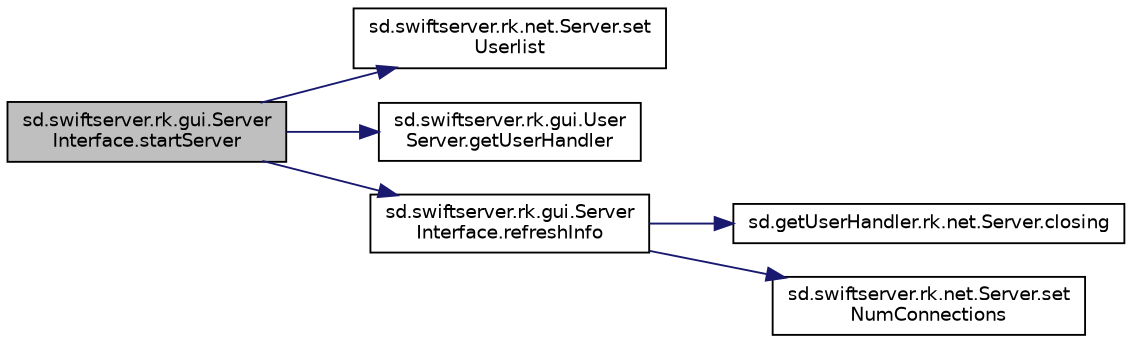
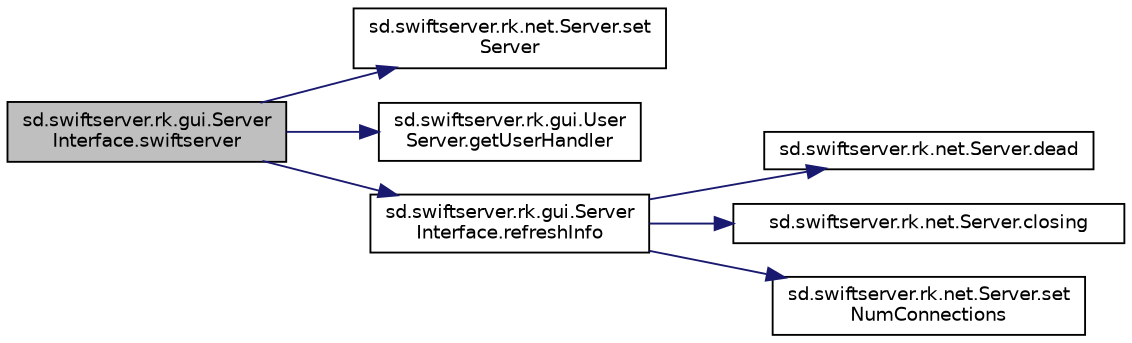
node "sd.swiftserver.rk.net.Server.set Userlist": label "sd.swiftserver.rk.net.Server.set Userlist" -> "sd.swiftserver.rk.net.Server.set Server"
node "sd.swiftserver.rk.gui.Server Interface.startServer": label "sd.swiftserver.rk.gui.Server Interface.startServer" -> "sd.swiftserver.rk.gui.Server Interface.swiftserver"
node "sd.swiftserver.rk.net.Server.dead": added
node "sd.getUserHandler.rk.net.Server.closing": label "sd.getUserHandler.rk.net.Server.closing" -> "sd.swiftserver.rk.net.Server.closing"
